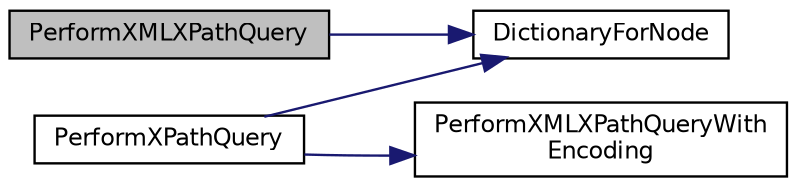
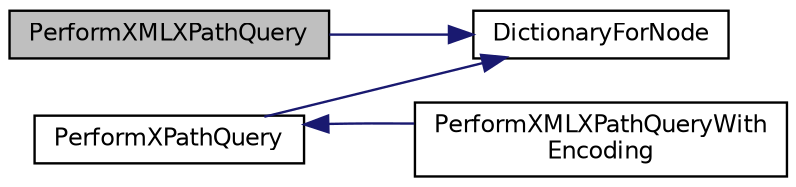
edge "PerformXPathQuery" -> "PerformXMLXPathQueryWith Encoding": reversed
